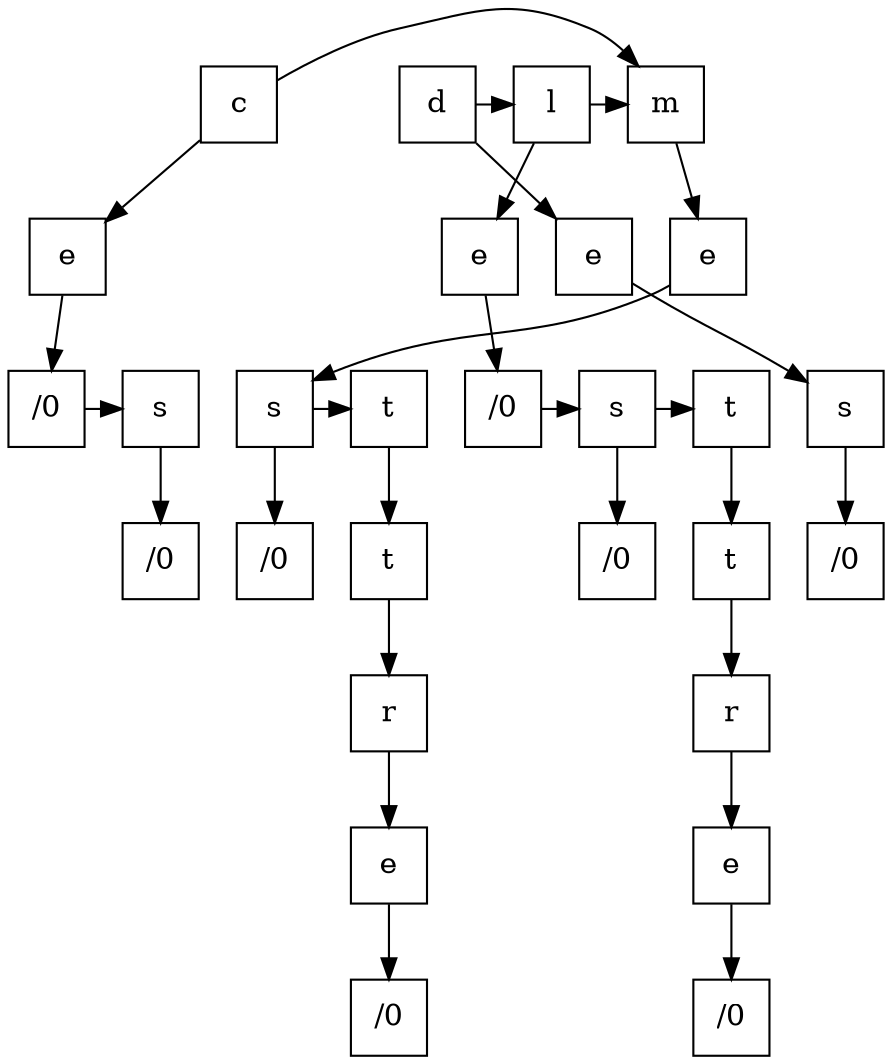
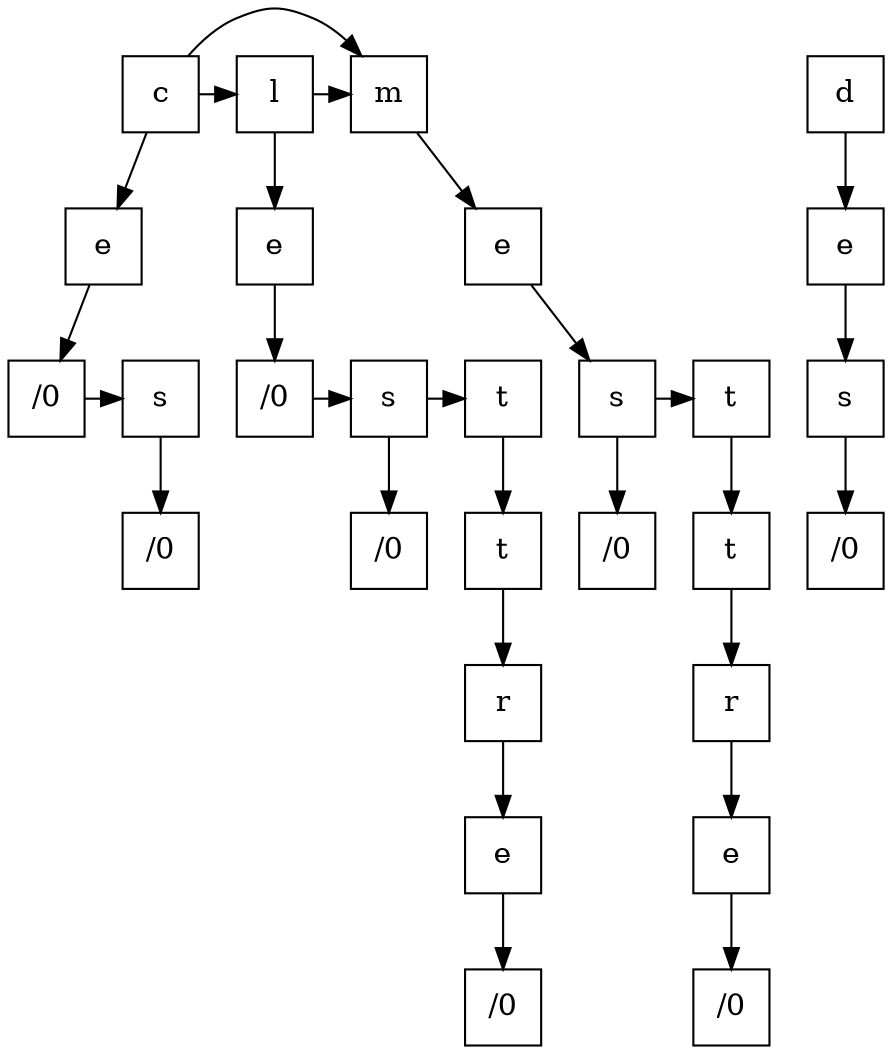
edge "d" -> "l": now "c" -> "l"
